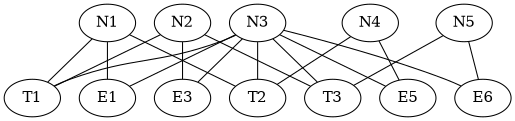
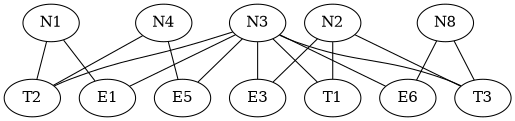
node "N5": label "N5" -> "N8"
edge "N1" -- "T1": removed
